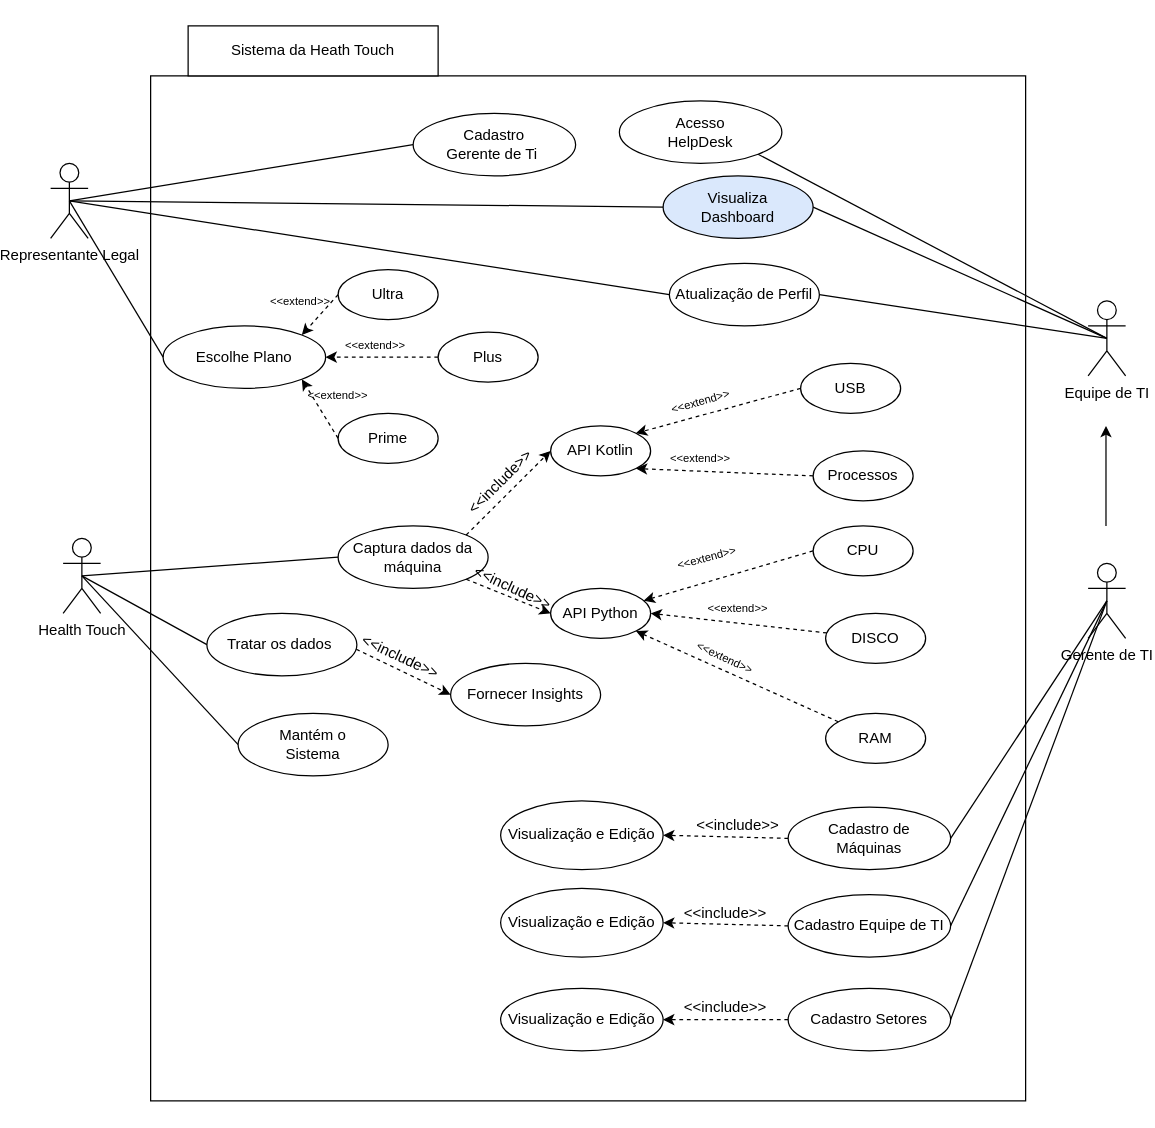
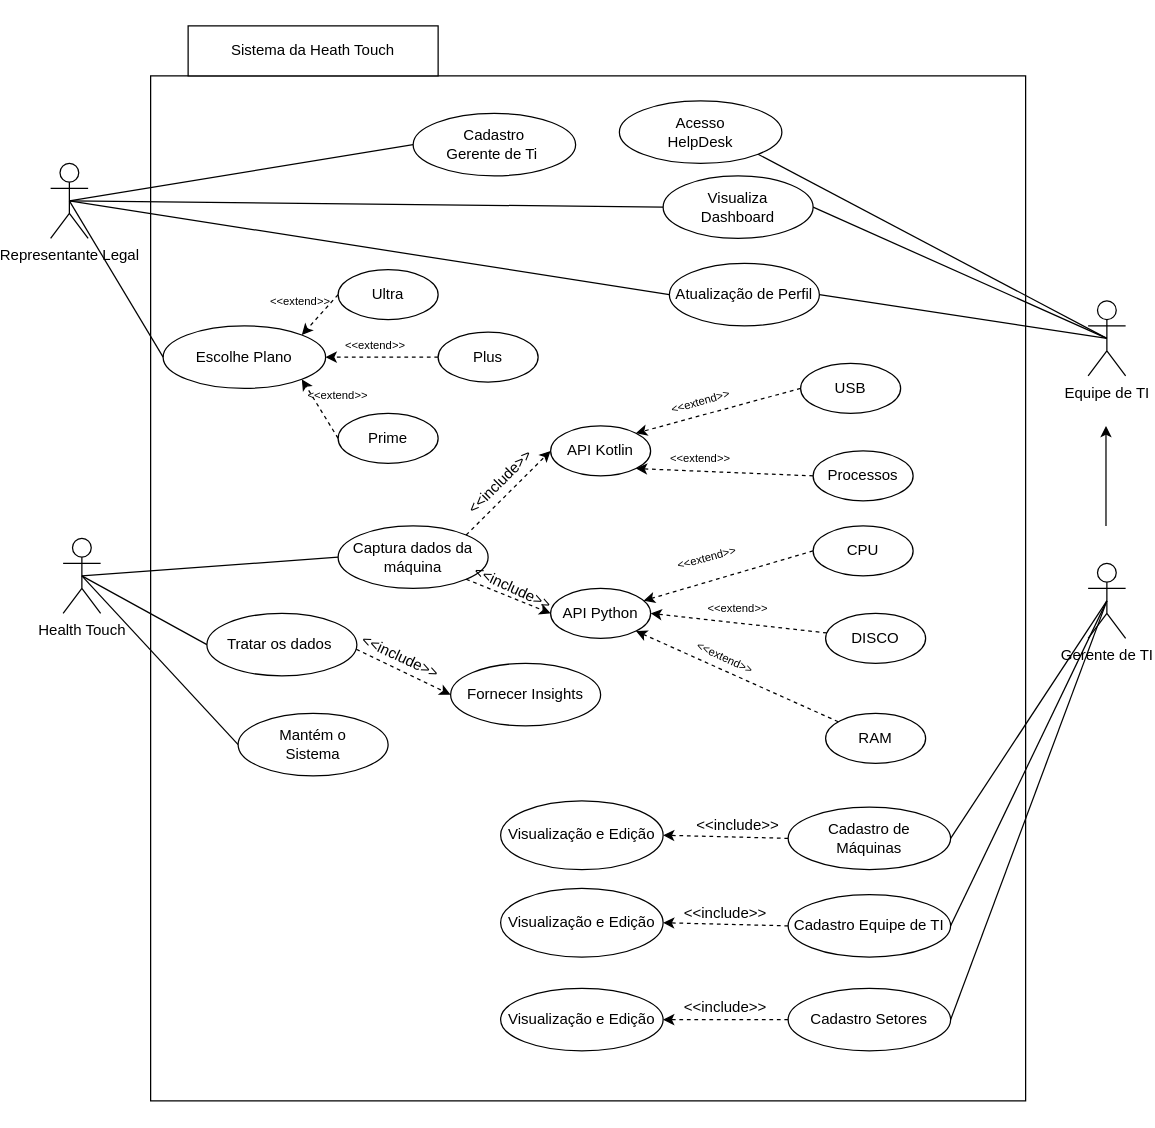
node "Visualiza Dashboard": fillcolor #dae8fc -> #ffffff
